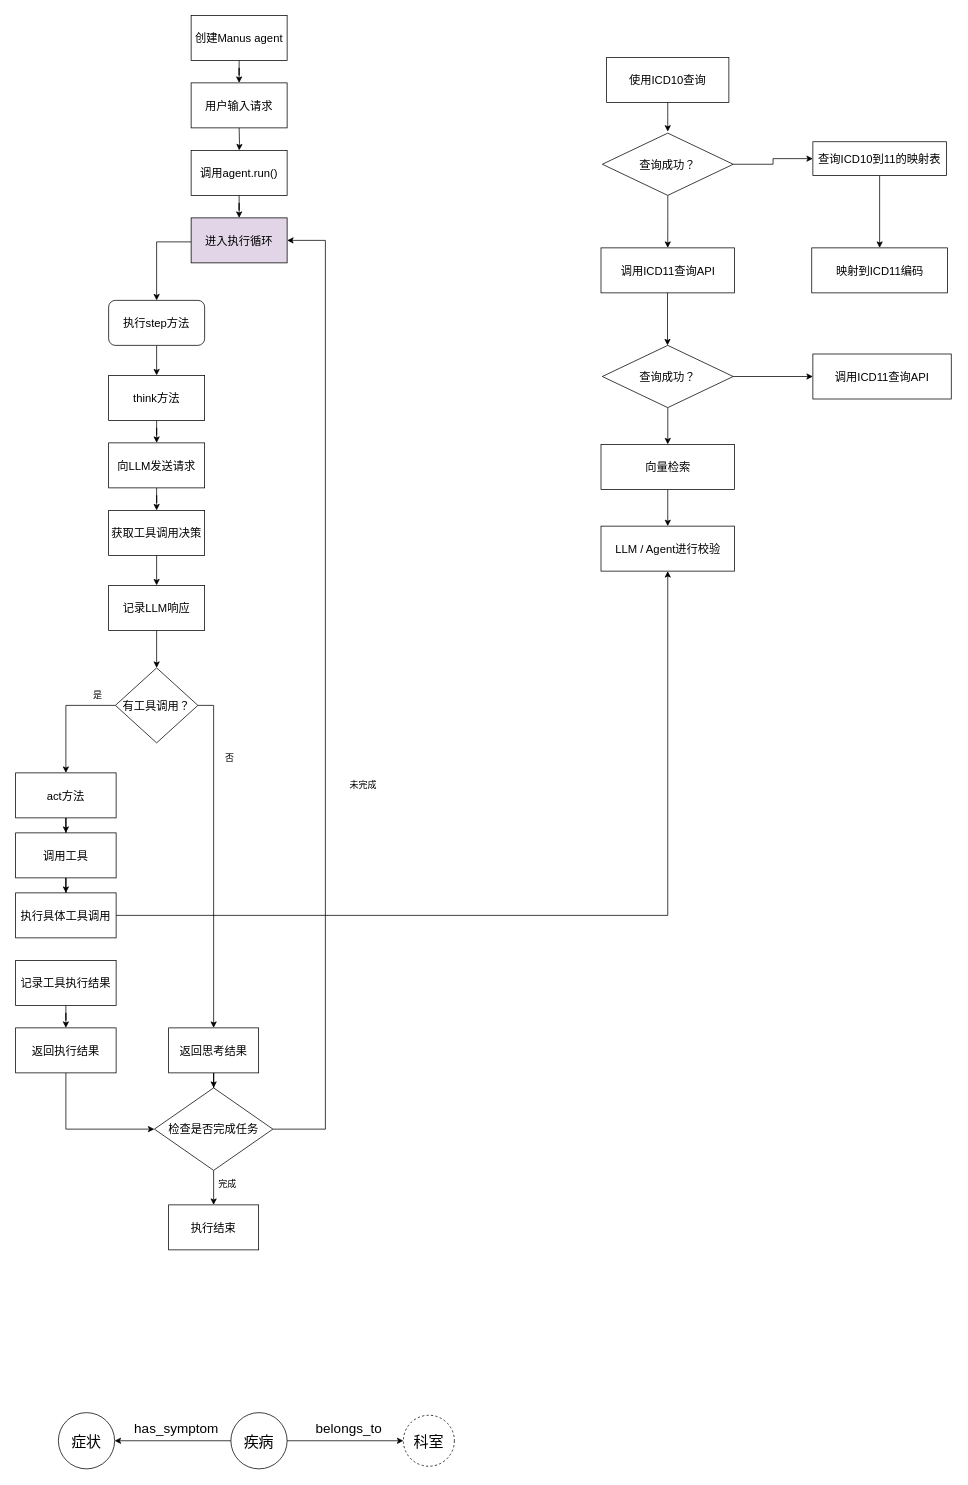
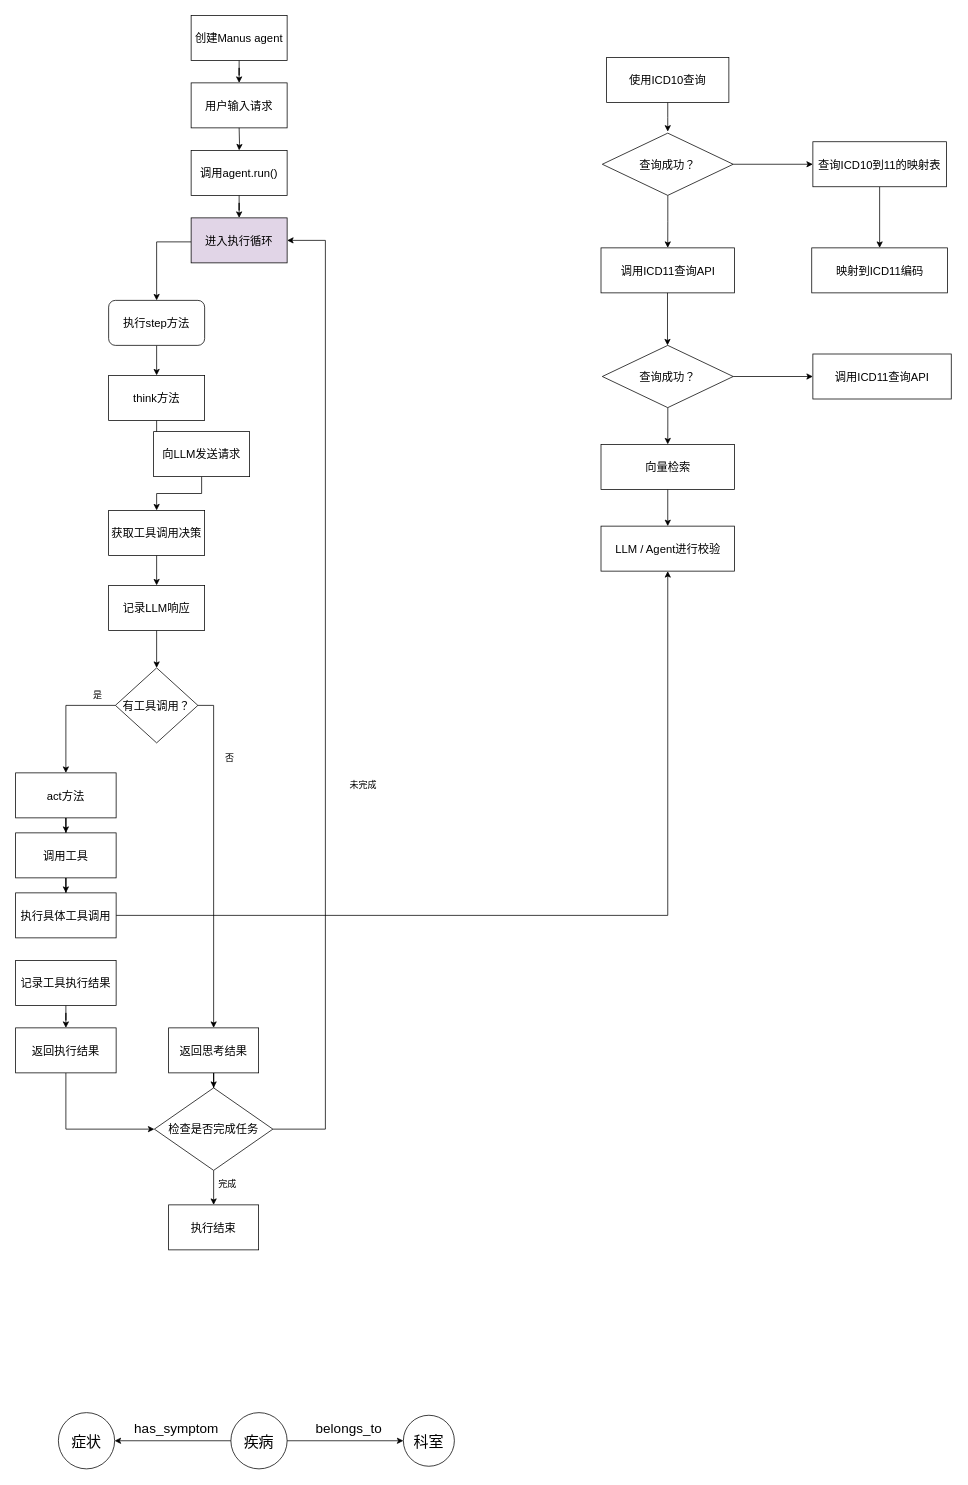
node "查询ICD10到11的映射表": size 134x34 -> 134x45
node "向LLM发送请求": moved (156, 465) -> (201, 454)
node "科室": style dashed -> solid
